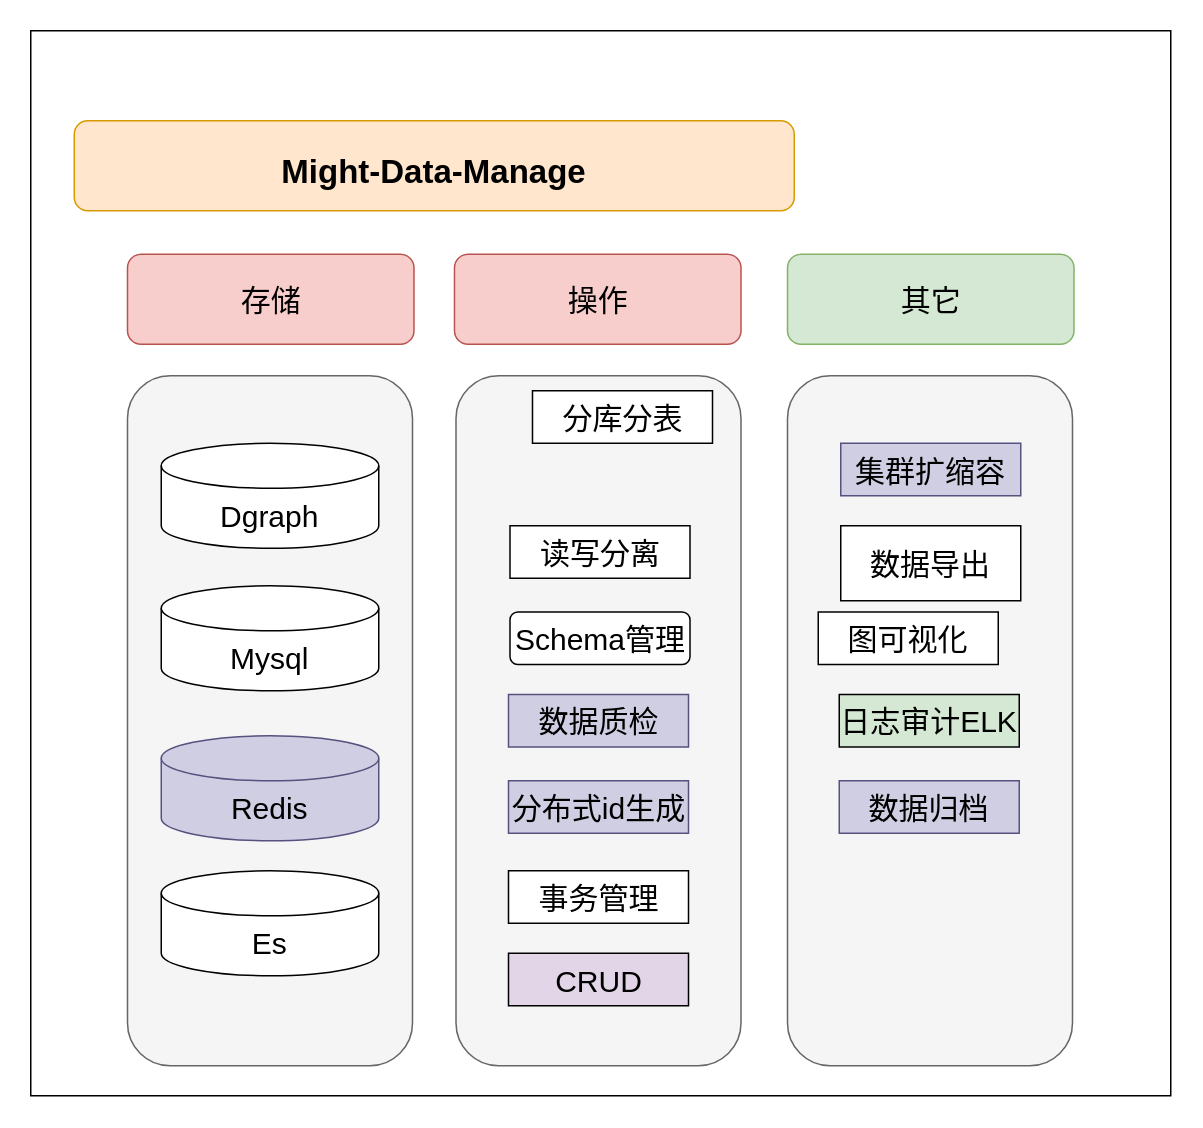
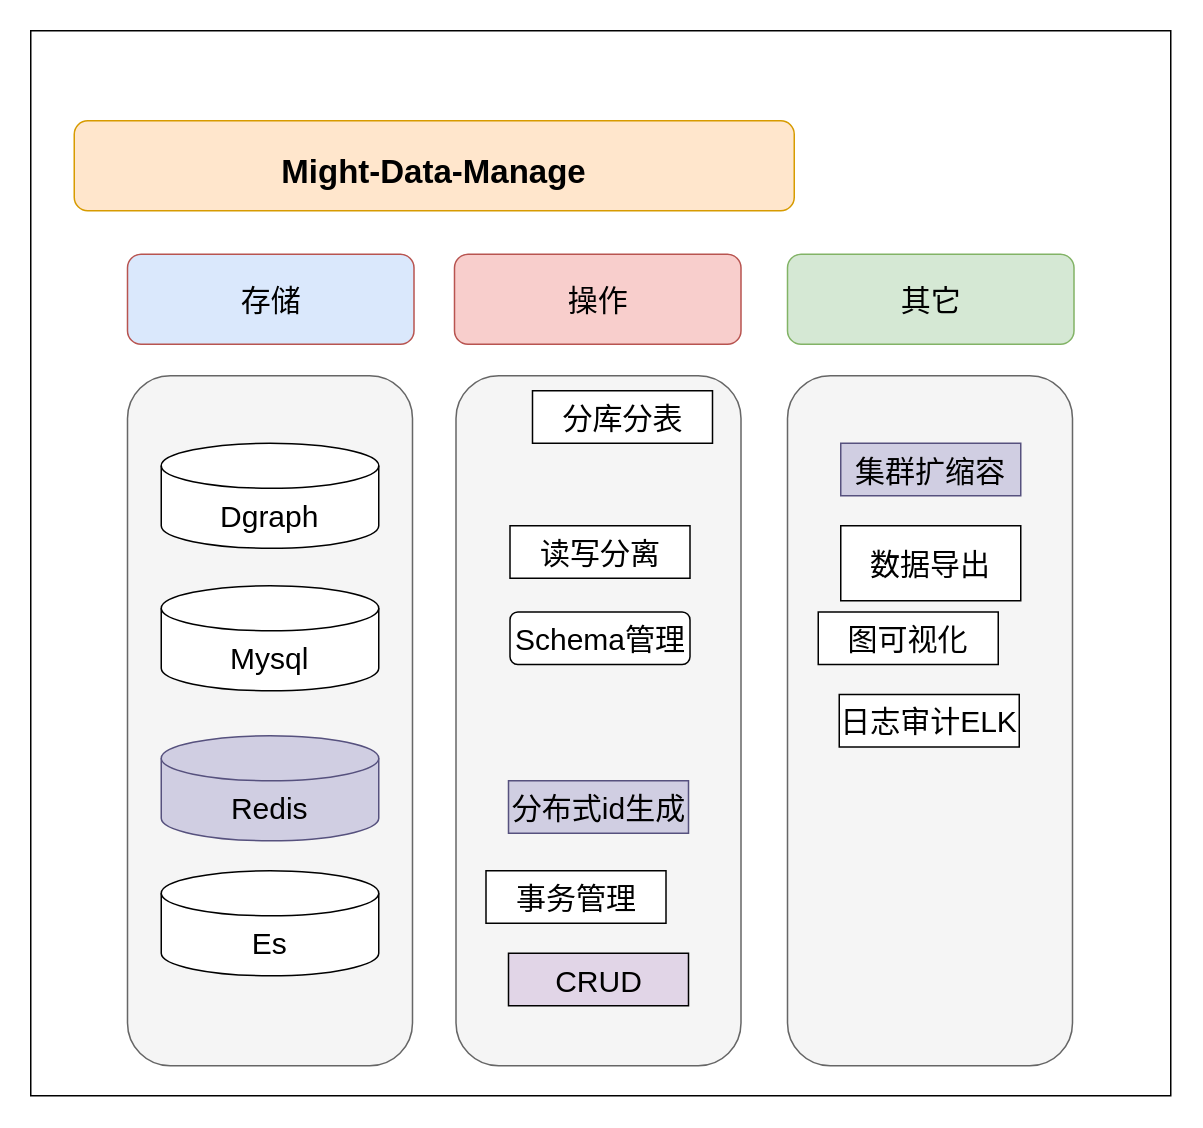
node "存储": fillcolor #f8cecc -> #dae8fc
node "数据质检": removed
node "日志审计ELK": fillcolor #d5e8d4 -> #ffffff
node "数据归档": removed
node "事务管理": moved (599, 897) -> (576, 897)
